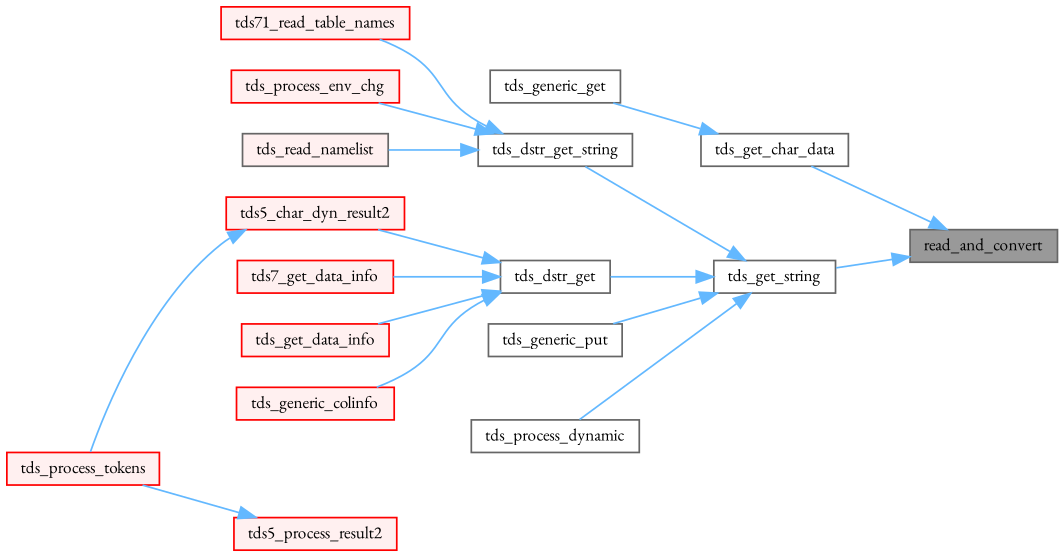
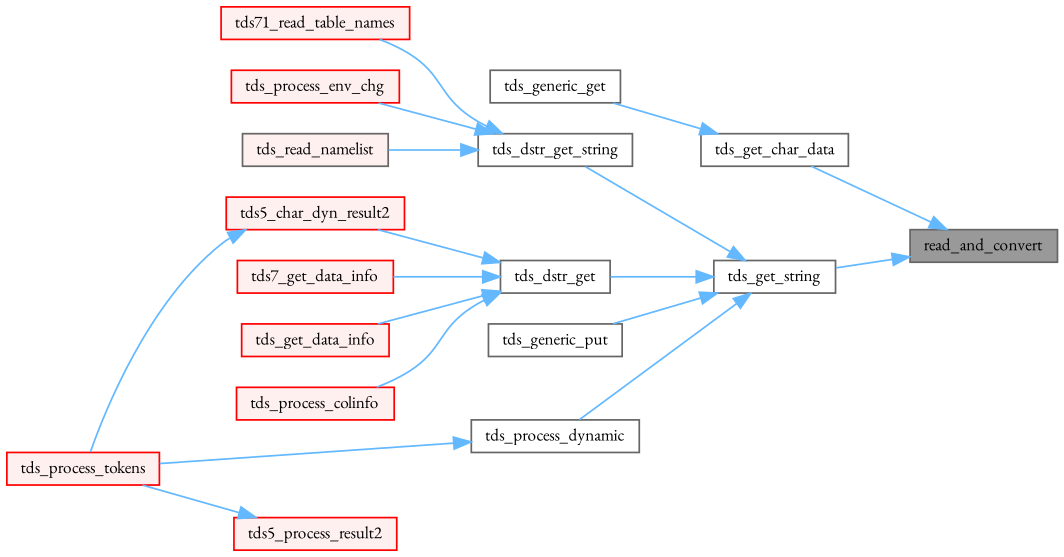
node "tds_generic_colinfo": label "tds_generic_colinfo" -> "tds_process_colinfo"
edge "tds_process_tokens" -> "tds_process_dynamic": added
